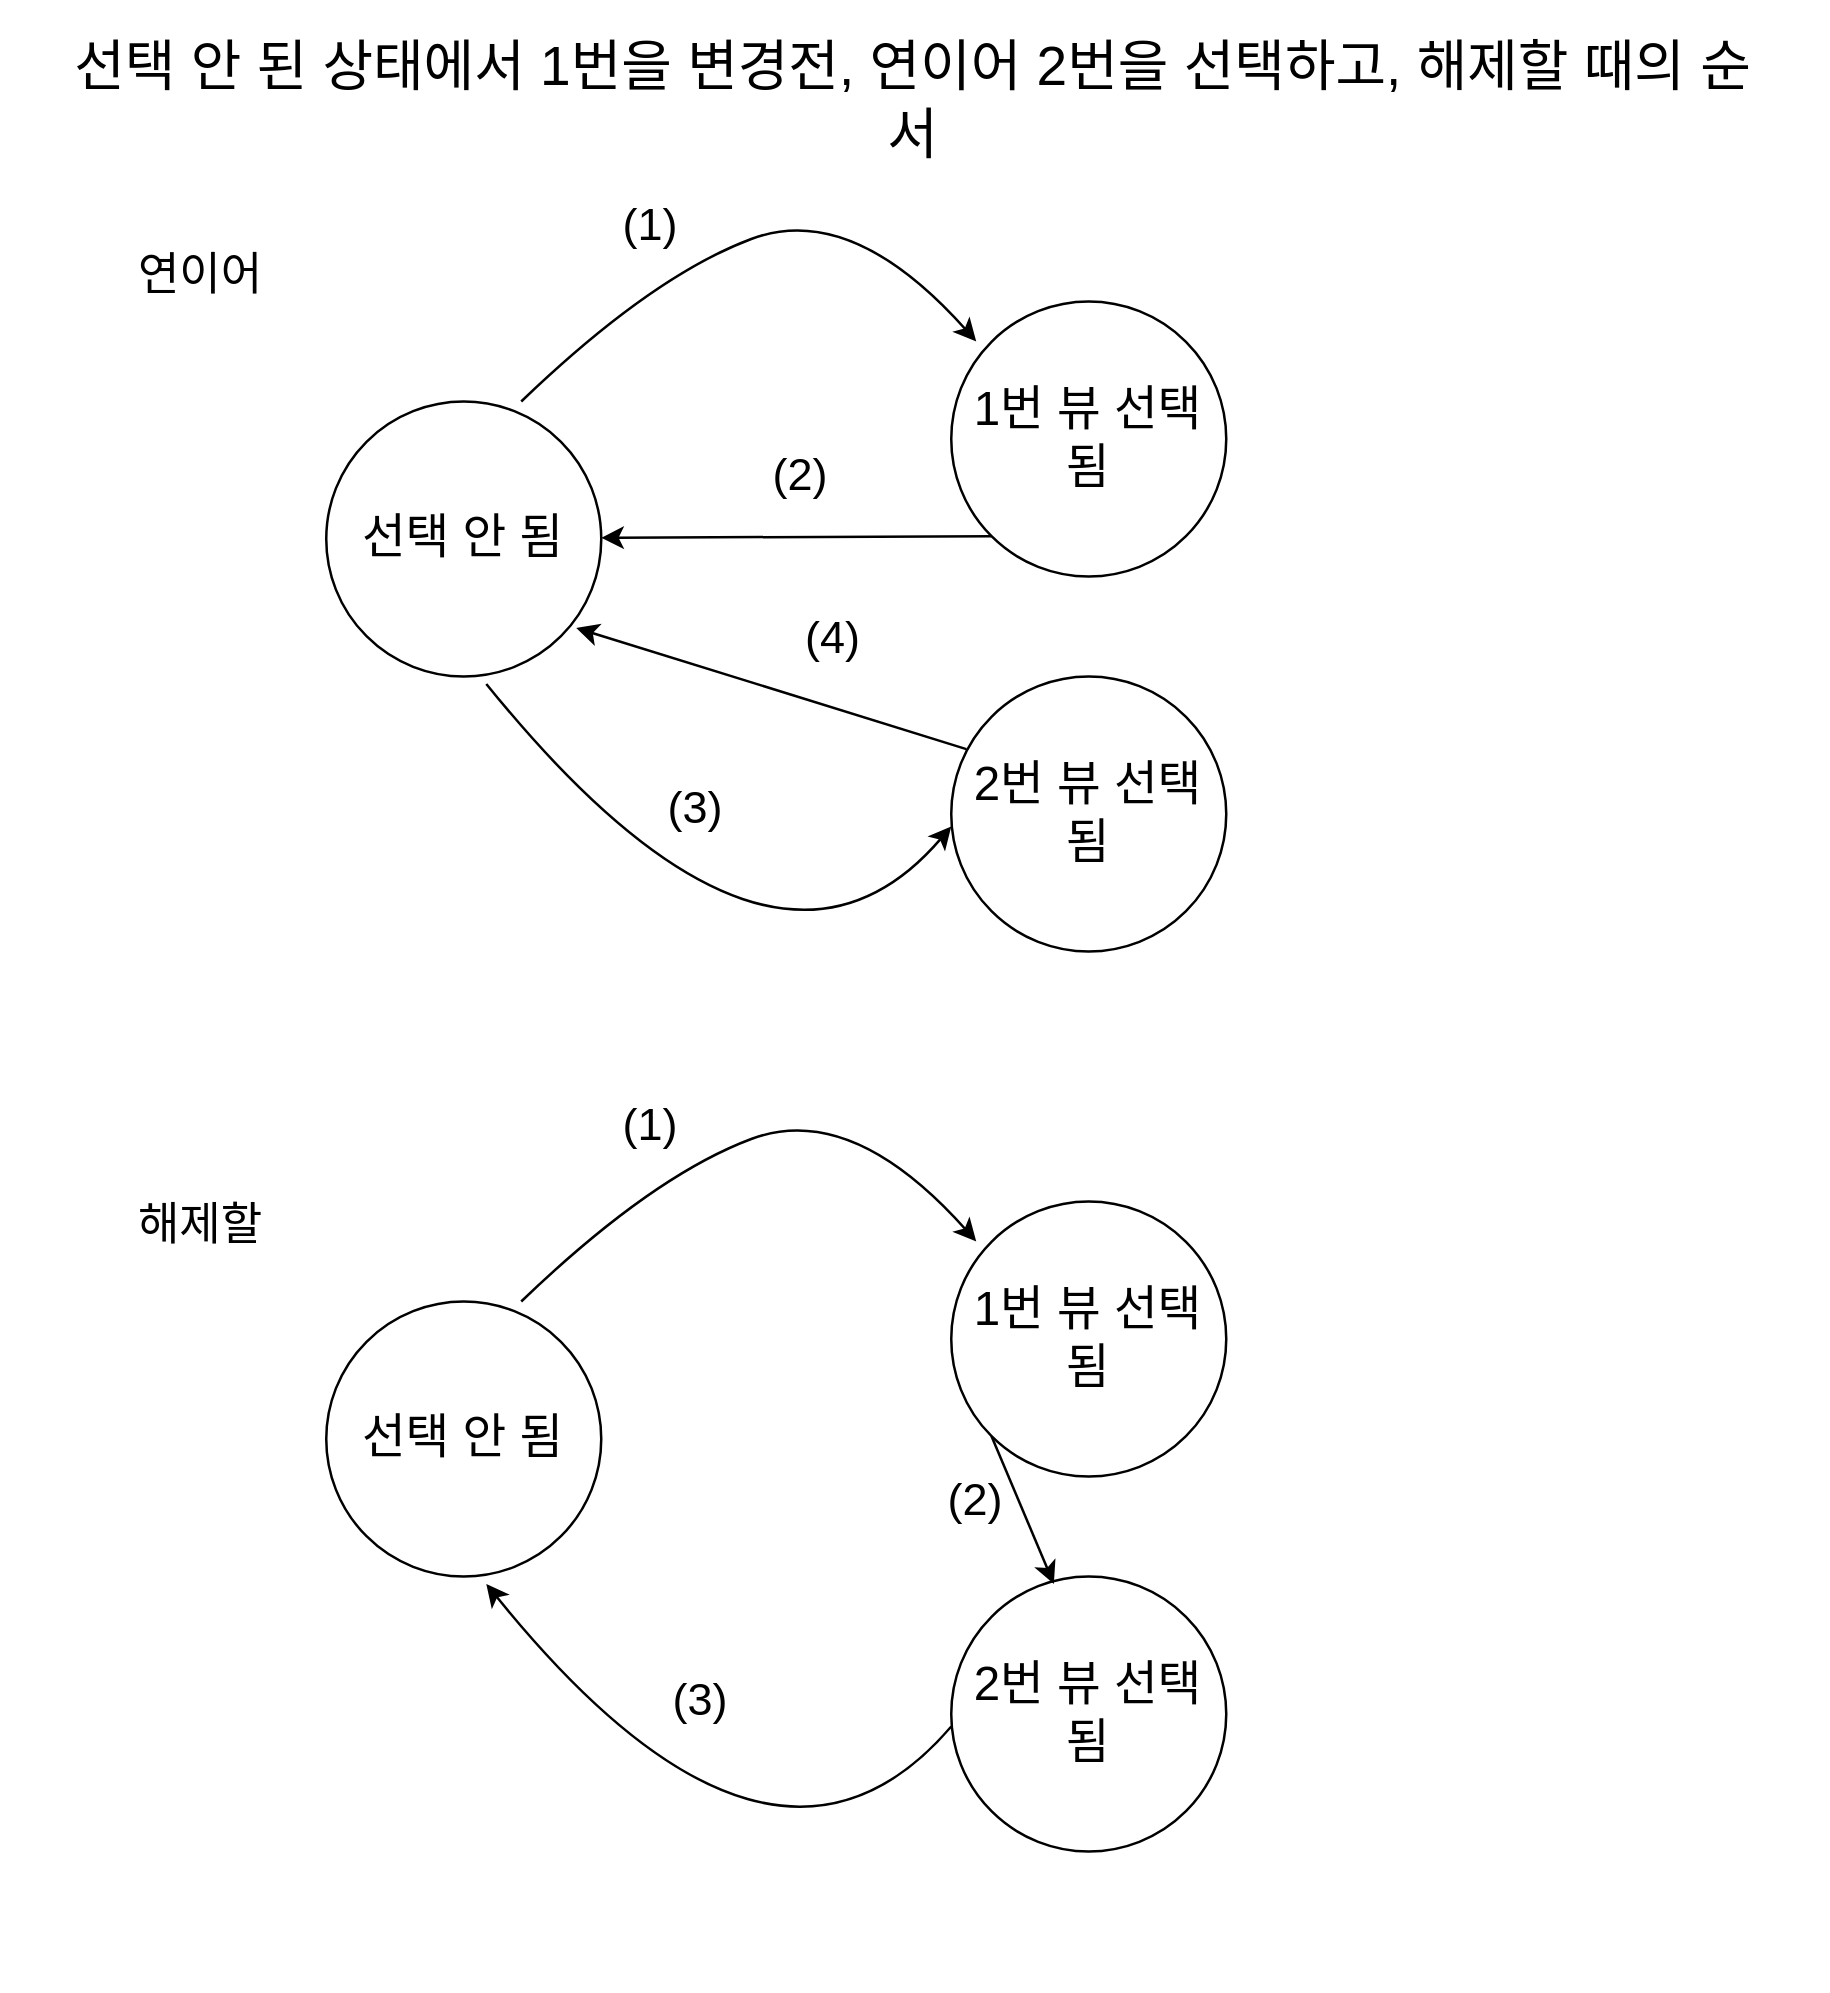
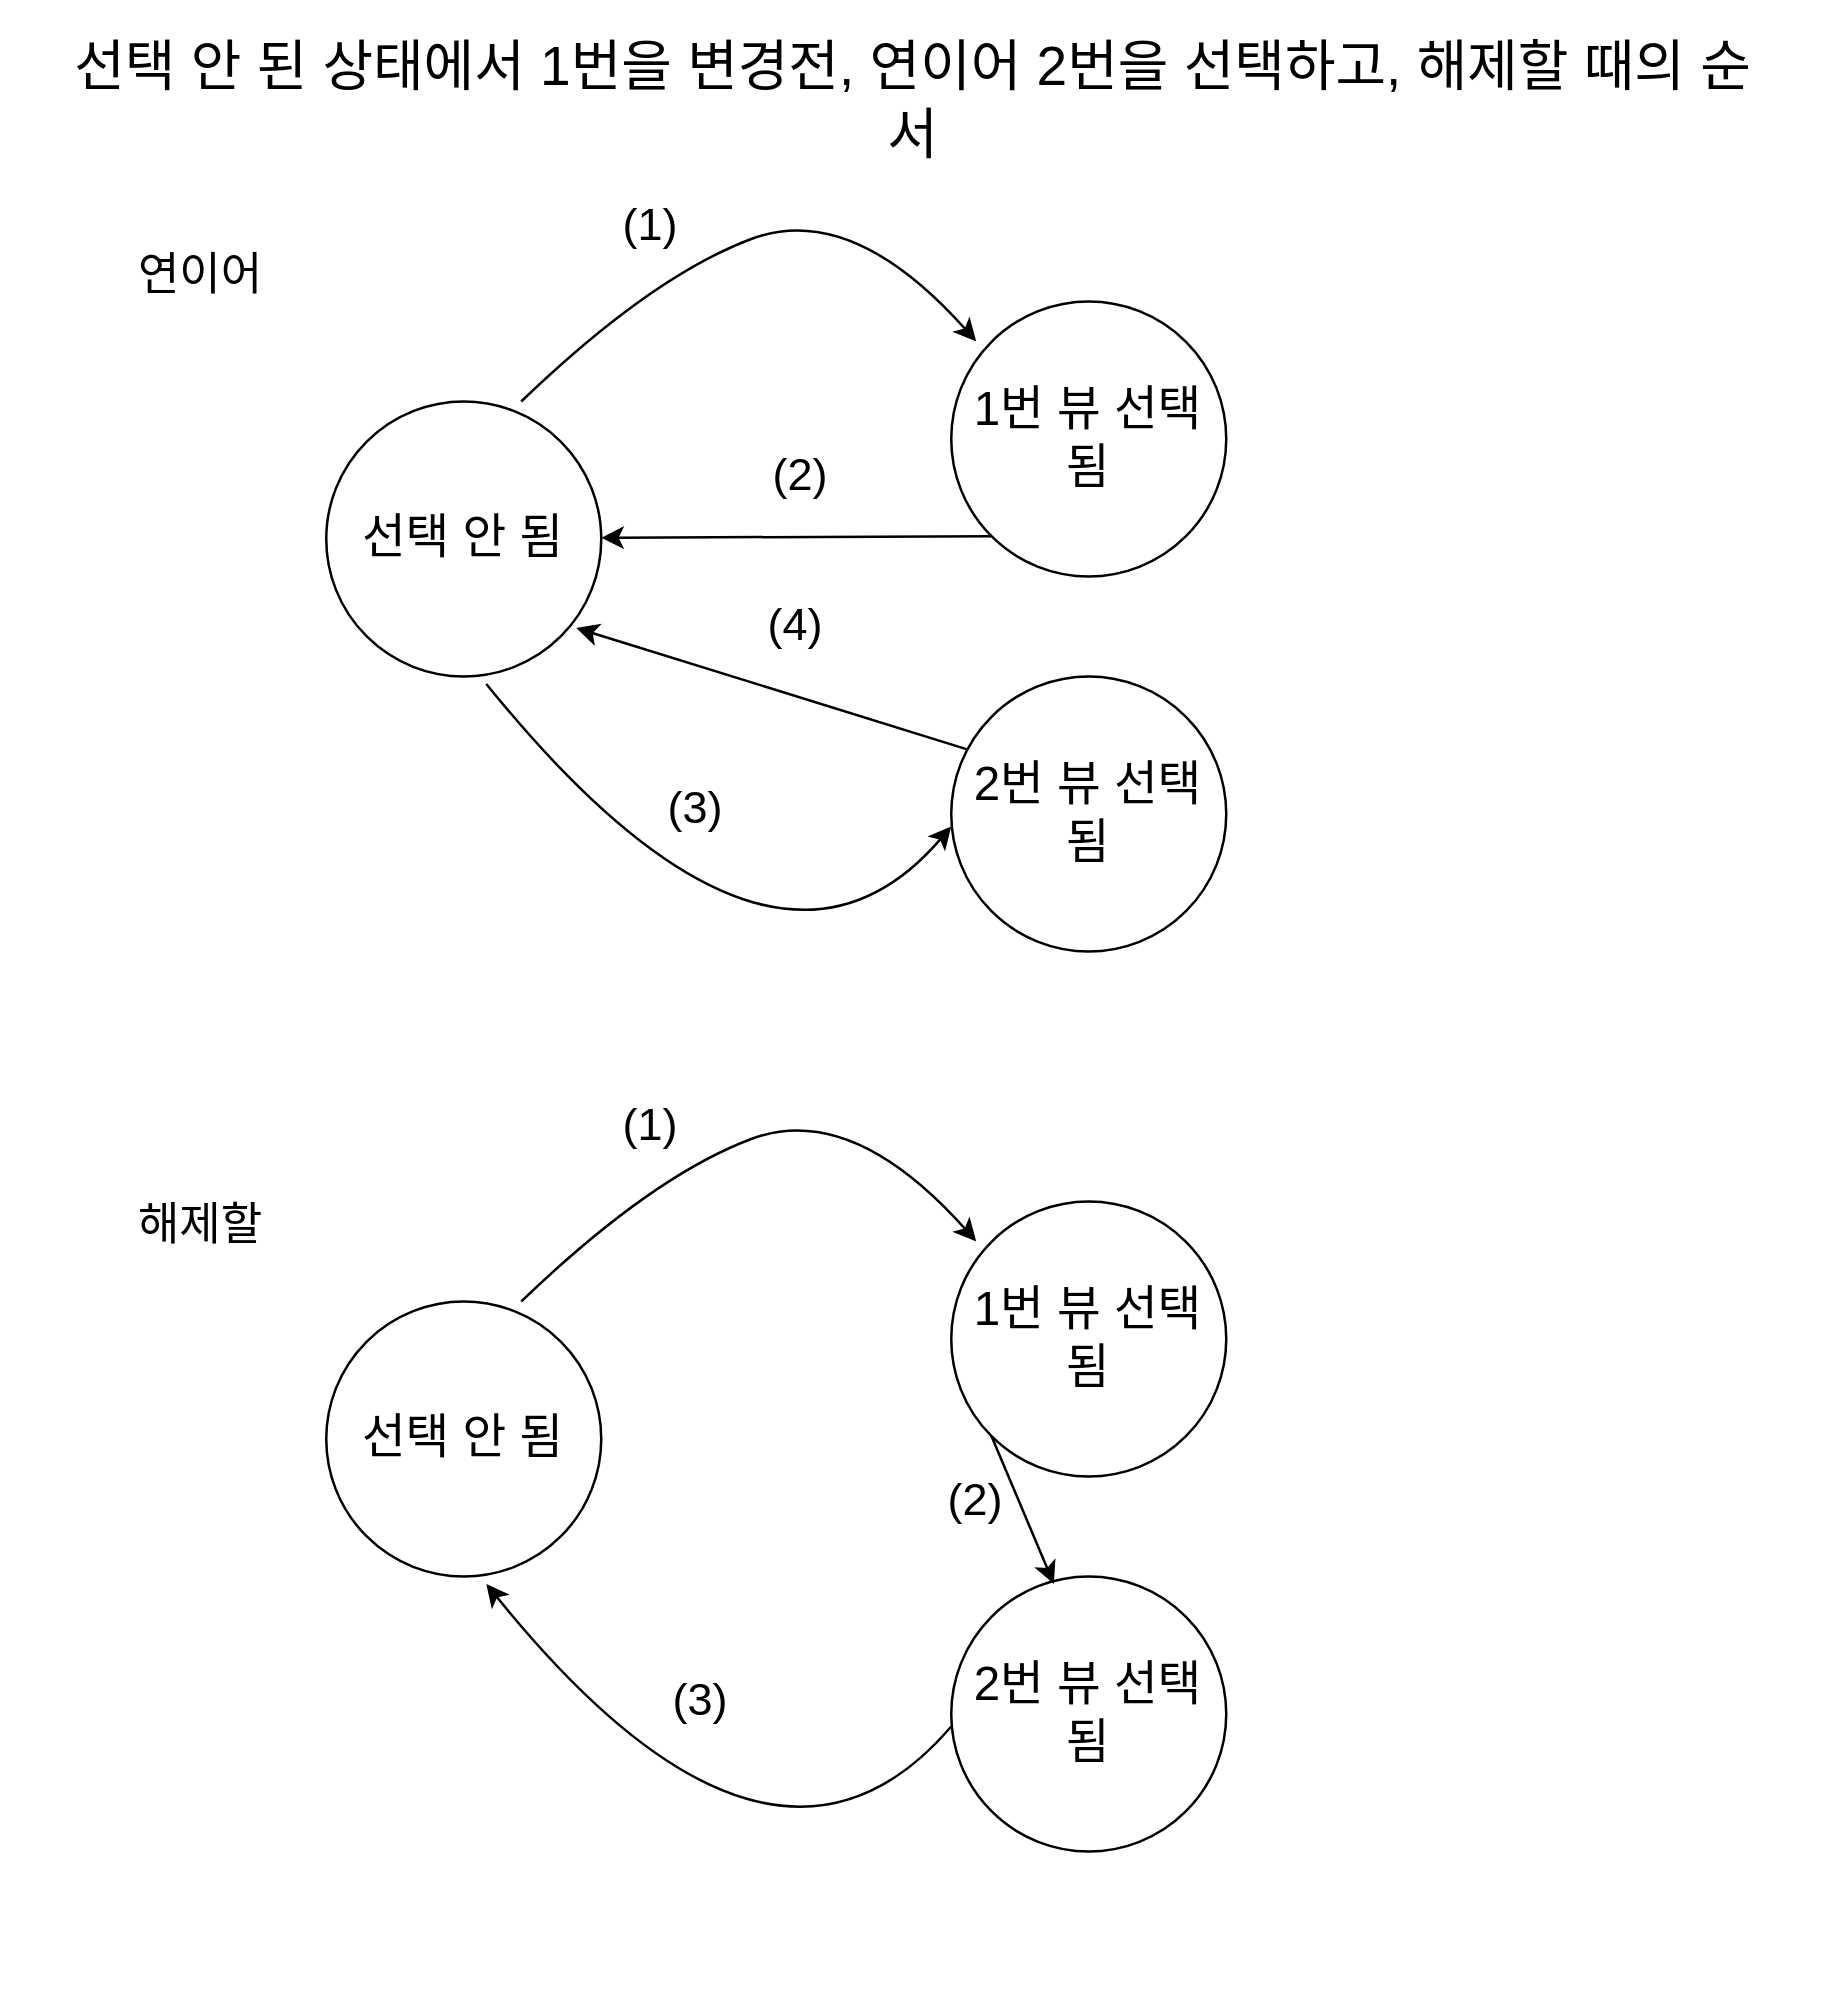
node "(4)": moved (834, 639) -> (796, 626)
